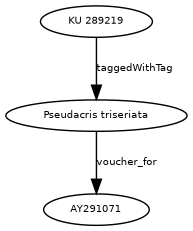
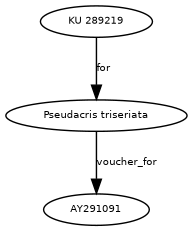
edge "KU 289219" -> "Pseudacris triseriata": label "taggedWithTag" -> "for"
node "AY291071": label "AY291071" -> "AY291091"
